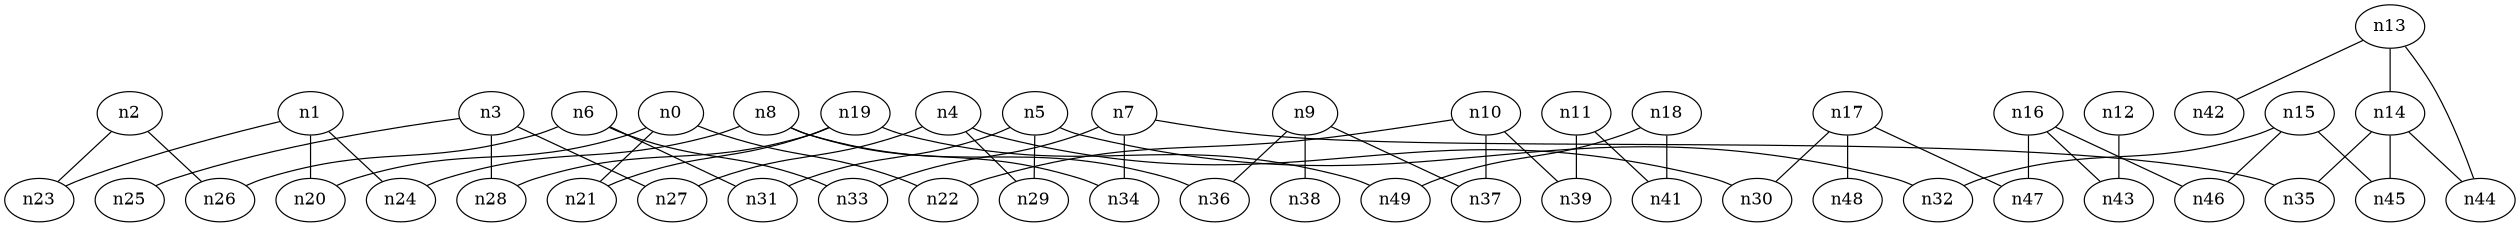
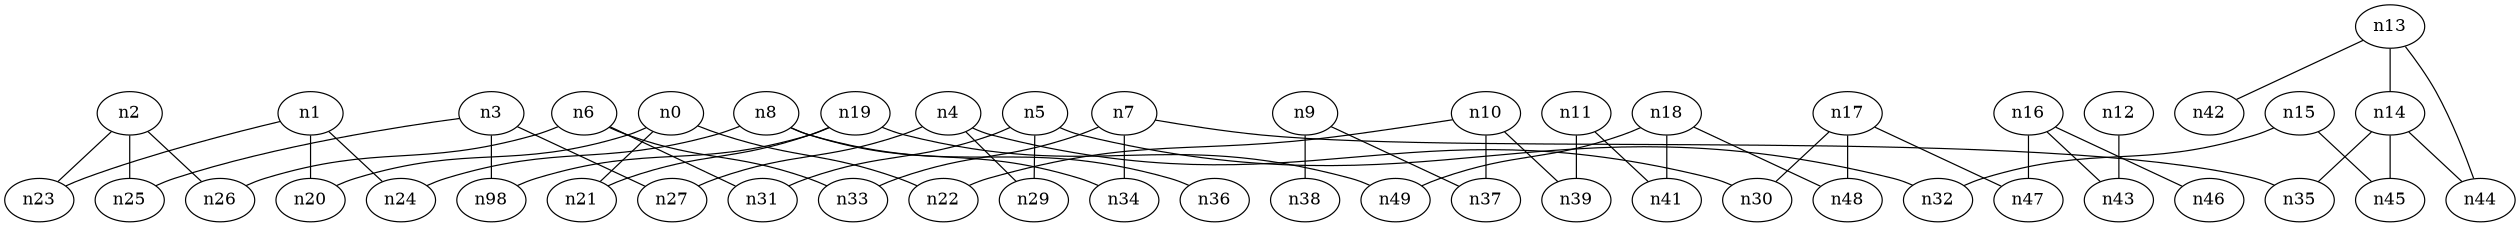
edge "n9" -- "n36": removed
edge "n2" -- "n25": added
edge "n15" -- "n46": removed
edge "n18" -- "n48": added
node "n28": label "n28" -> "n98"
